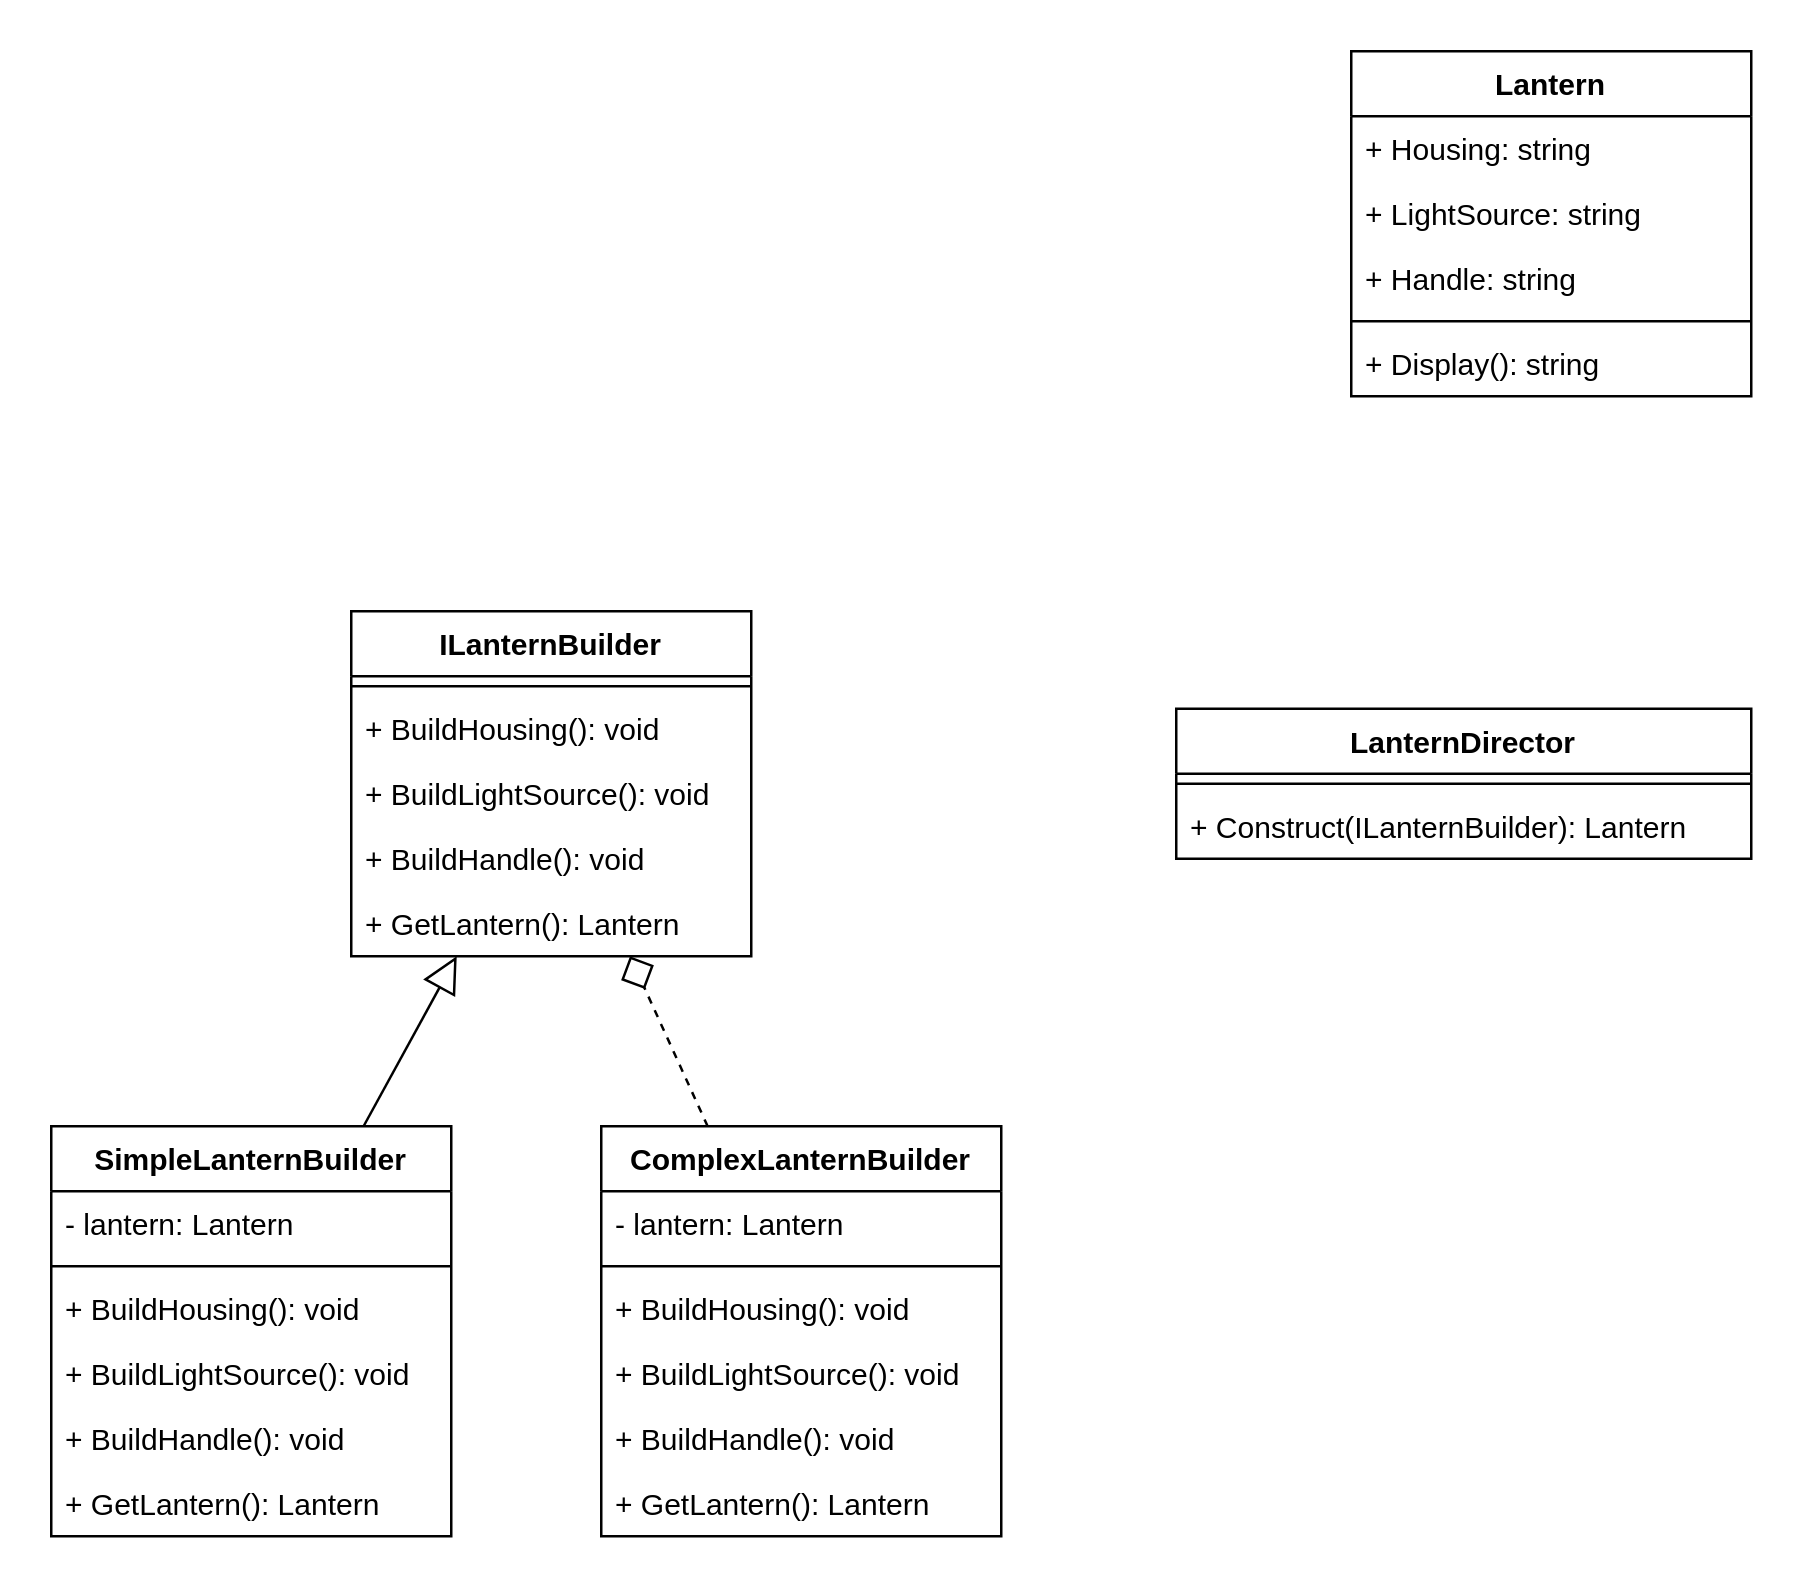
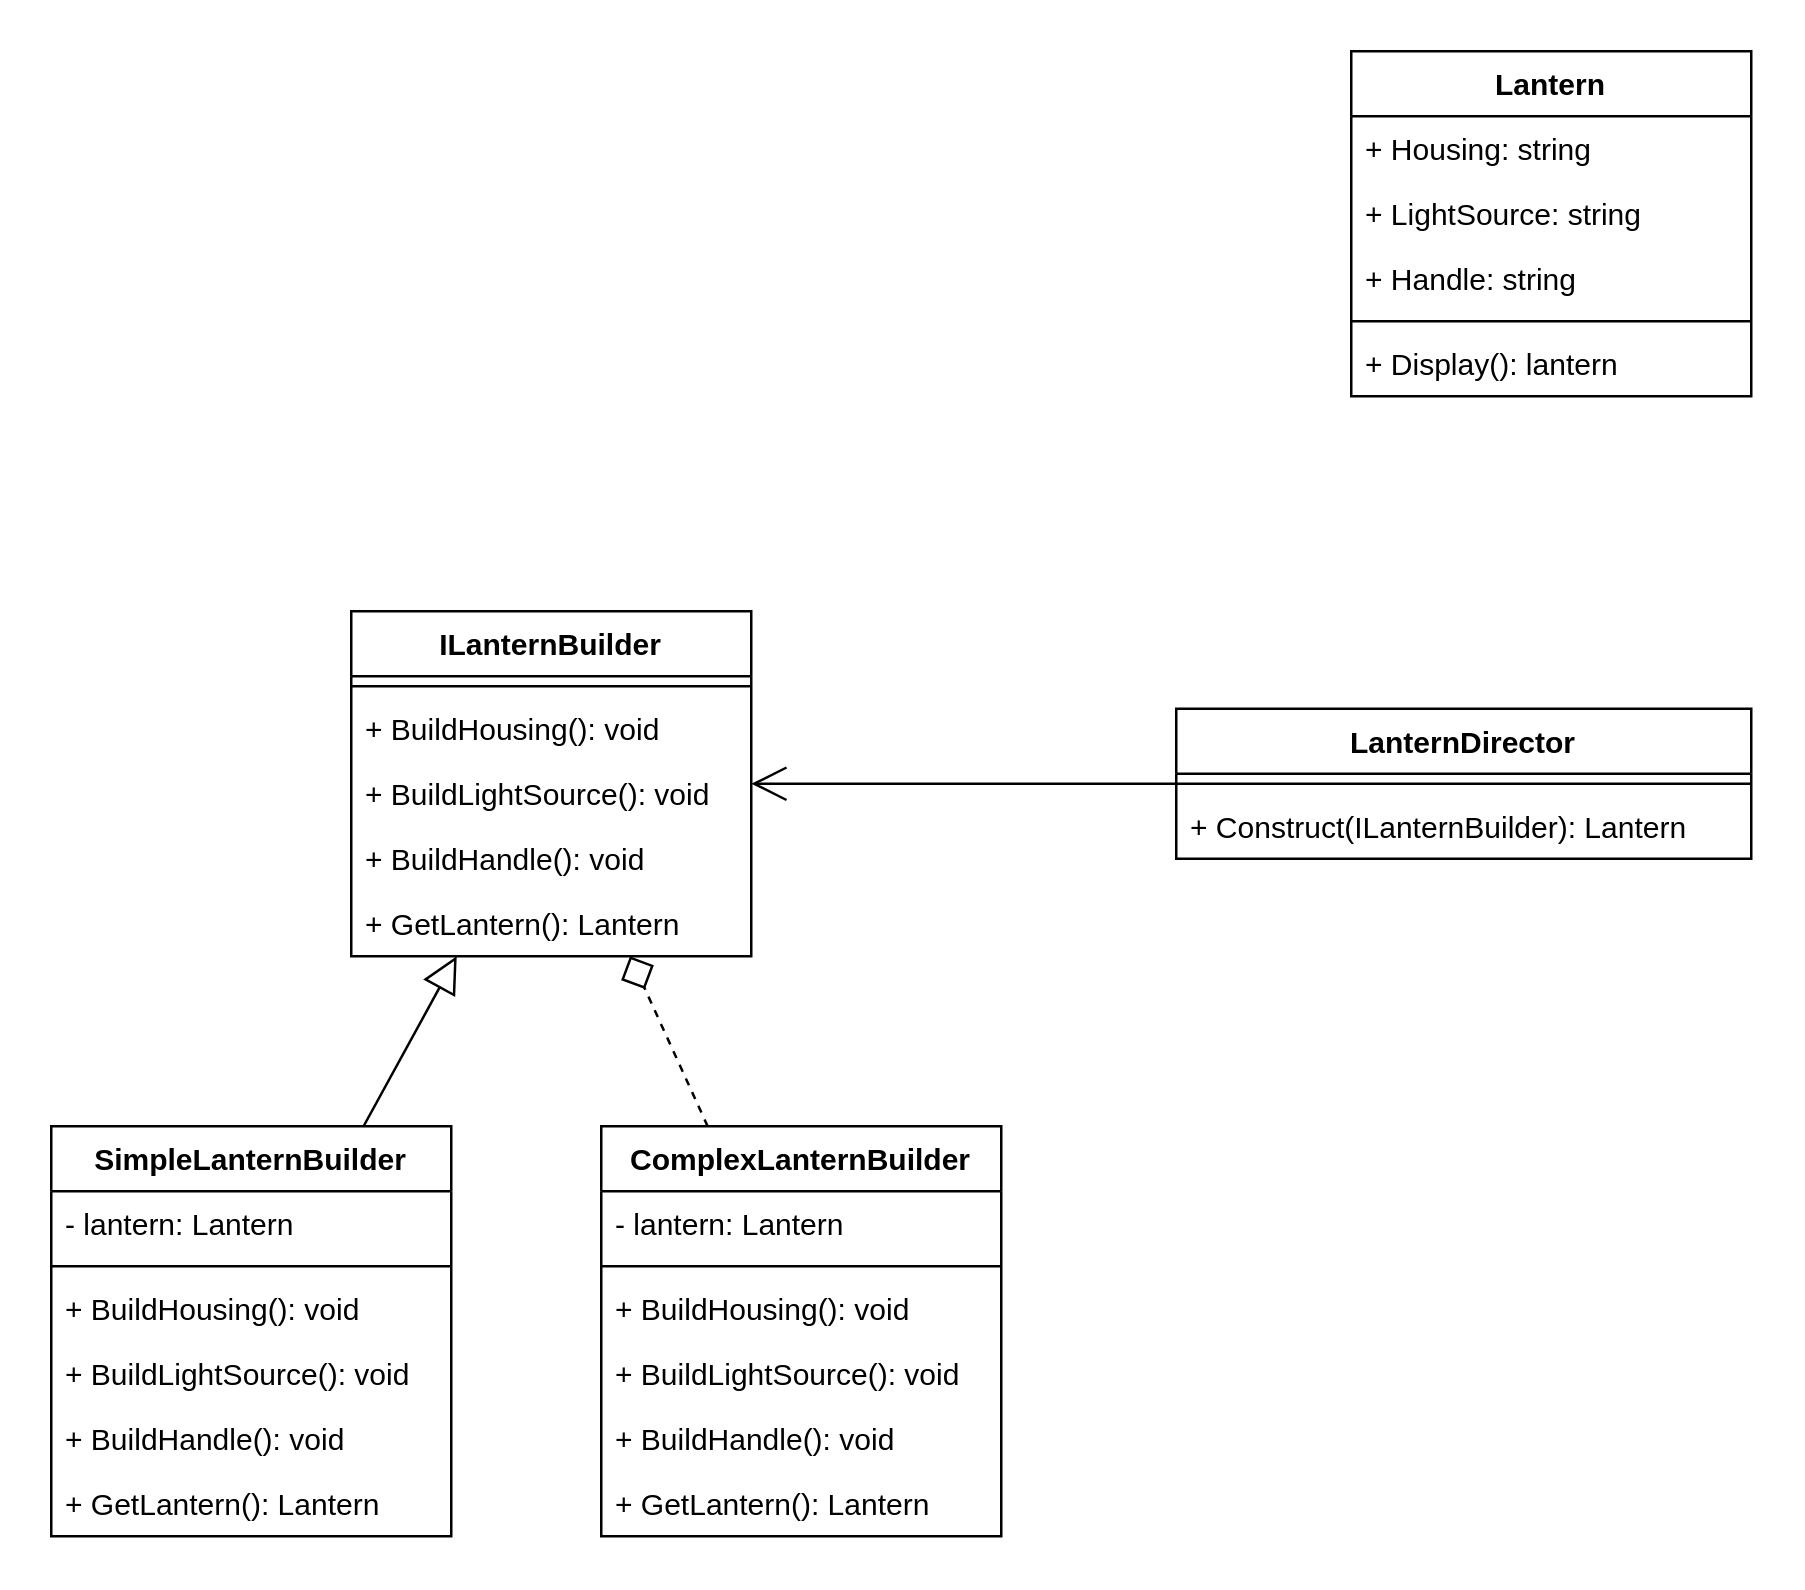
node "+ Display(): string": label "+ Display(): string" -> "+ Display(): lantern"
edge "LanternDirector" -> "ILanternBuilder": added
